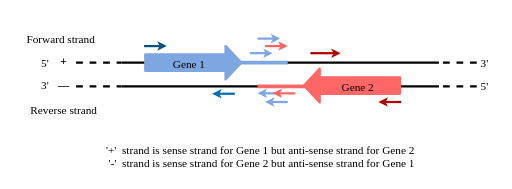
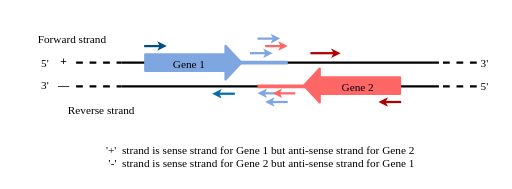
node "Forward strand": moved (60, 39) -> (72, 39)
node "Reverse strand": moved (63, 110) -> (101, 110)
